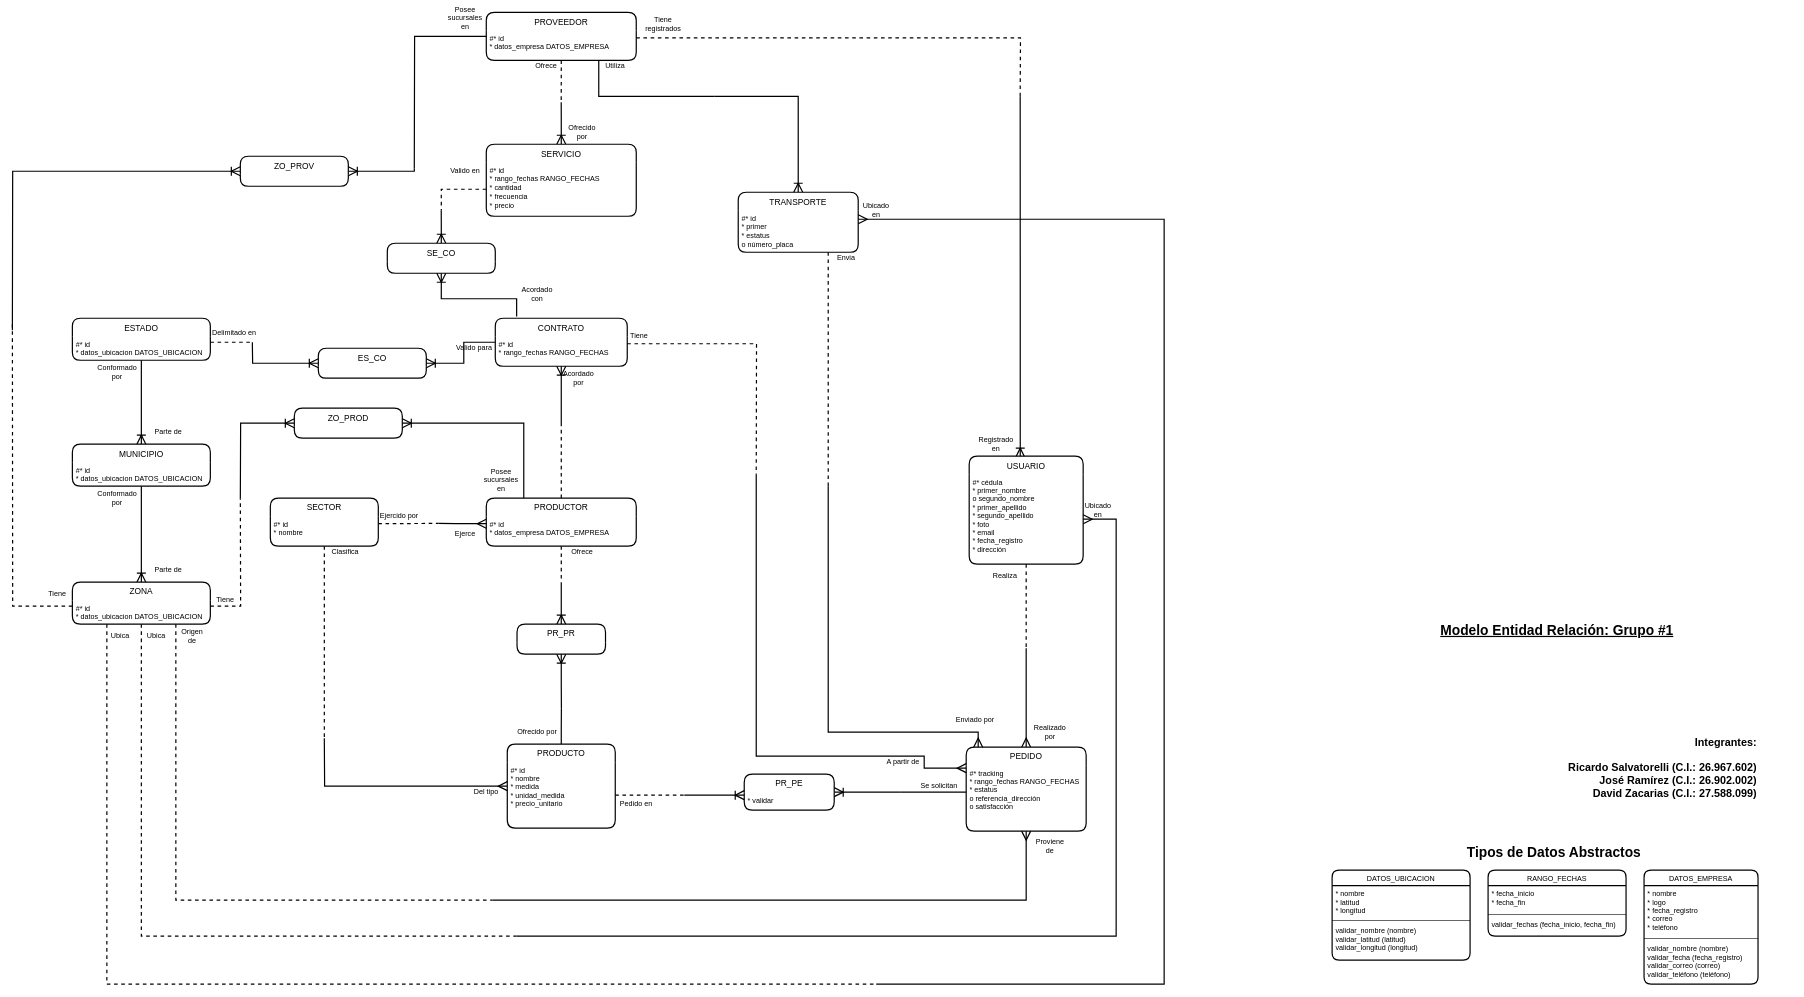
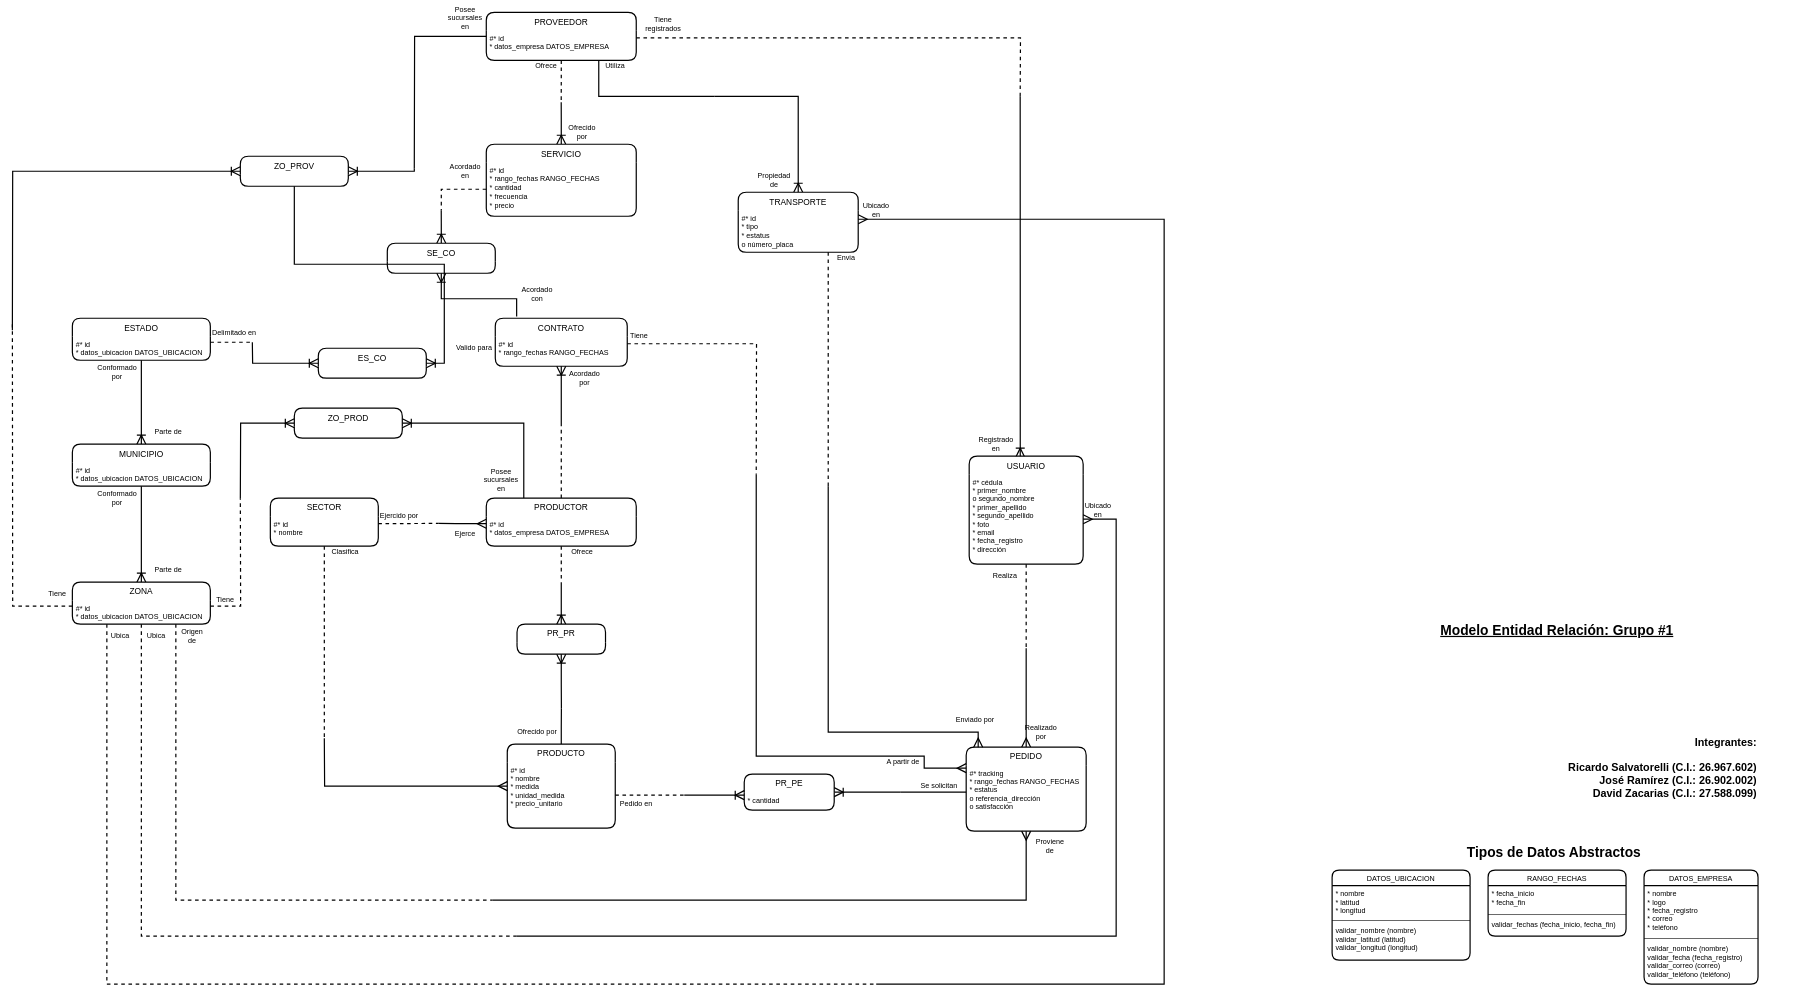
node "Valido en": label "Valido en" -> "Acordado en"
node "Propiedad de": added
node "#* id * primer * estatus o número_placa": label "#* id * primer * estatus o número_placa" -> "#* id * tipo * estatus o número_placa"
edge "CONTRATO" -> "ES_CO": now "ZO_PROV" -> "ES_CO"
node "Acordado por": moved (579, 378) -> (585, 378)
node "Realizado por": moved (1050, 732) -> (1041, 732)
node "Del tipo": removed
node "* validar": label "* validar" -> "* cantidad"
